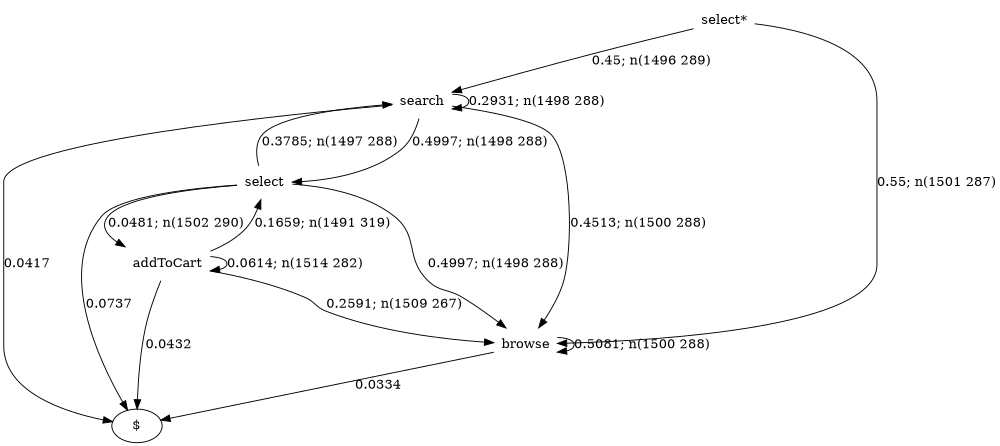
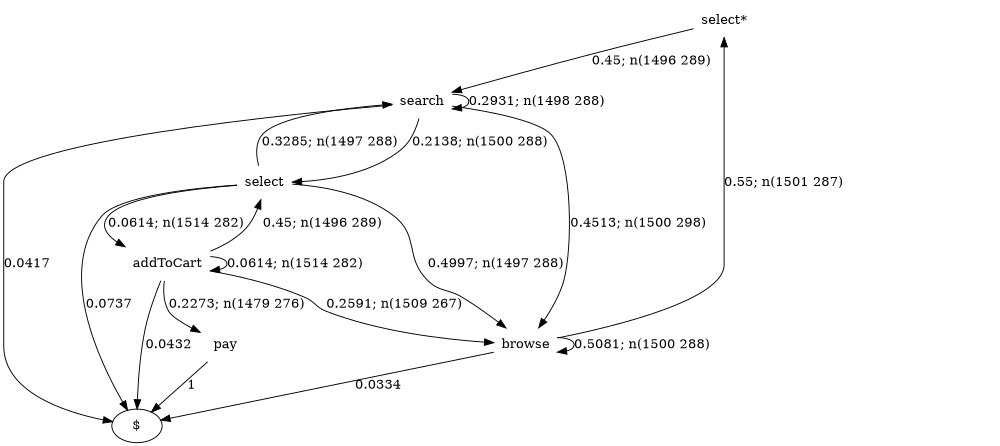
edge "select" -> "search": label "0.3785; n(1497 288)" -> "0.3285; n(1497 288)"
edge "search" -> "select": label "0.4997; n(1498 288)" -> "0.2138; n(1500 288)"
edge "select" -> "addToCart": label "0.0481; n(1502 290)" -> "0.0614; n(1514 282)"
edge "addToCart" -> "select": label "0.1659; n(1491 319)" -> "0.45; n(1496 289)"
edge "search" -> "browse": label "0.4513; n(1500 288)" -> "0.4513; n(1500 298)"
edge "select" -> "browse": label "0.4997; n(1498 288)" -> "0.4997; n(1497 288)"
edge "select*" -> "browse": reversed
node "pay": added
